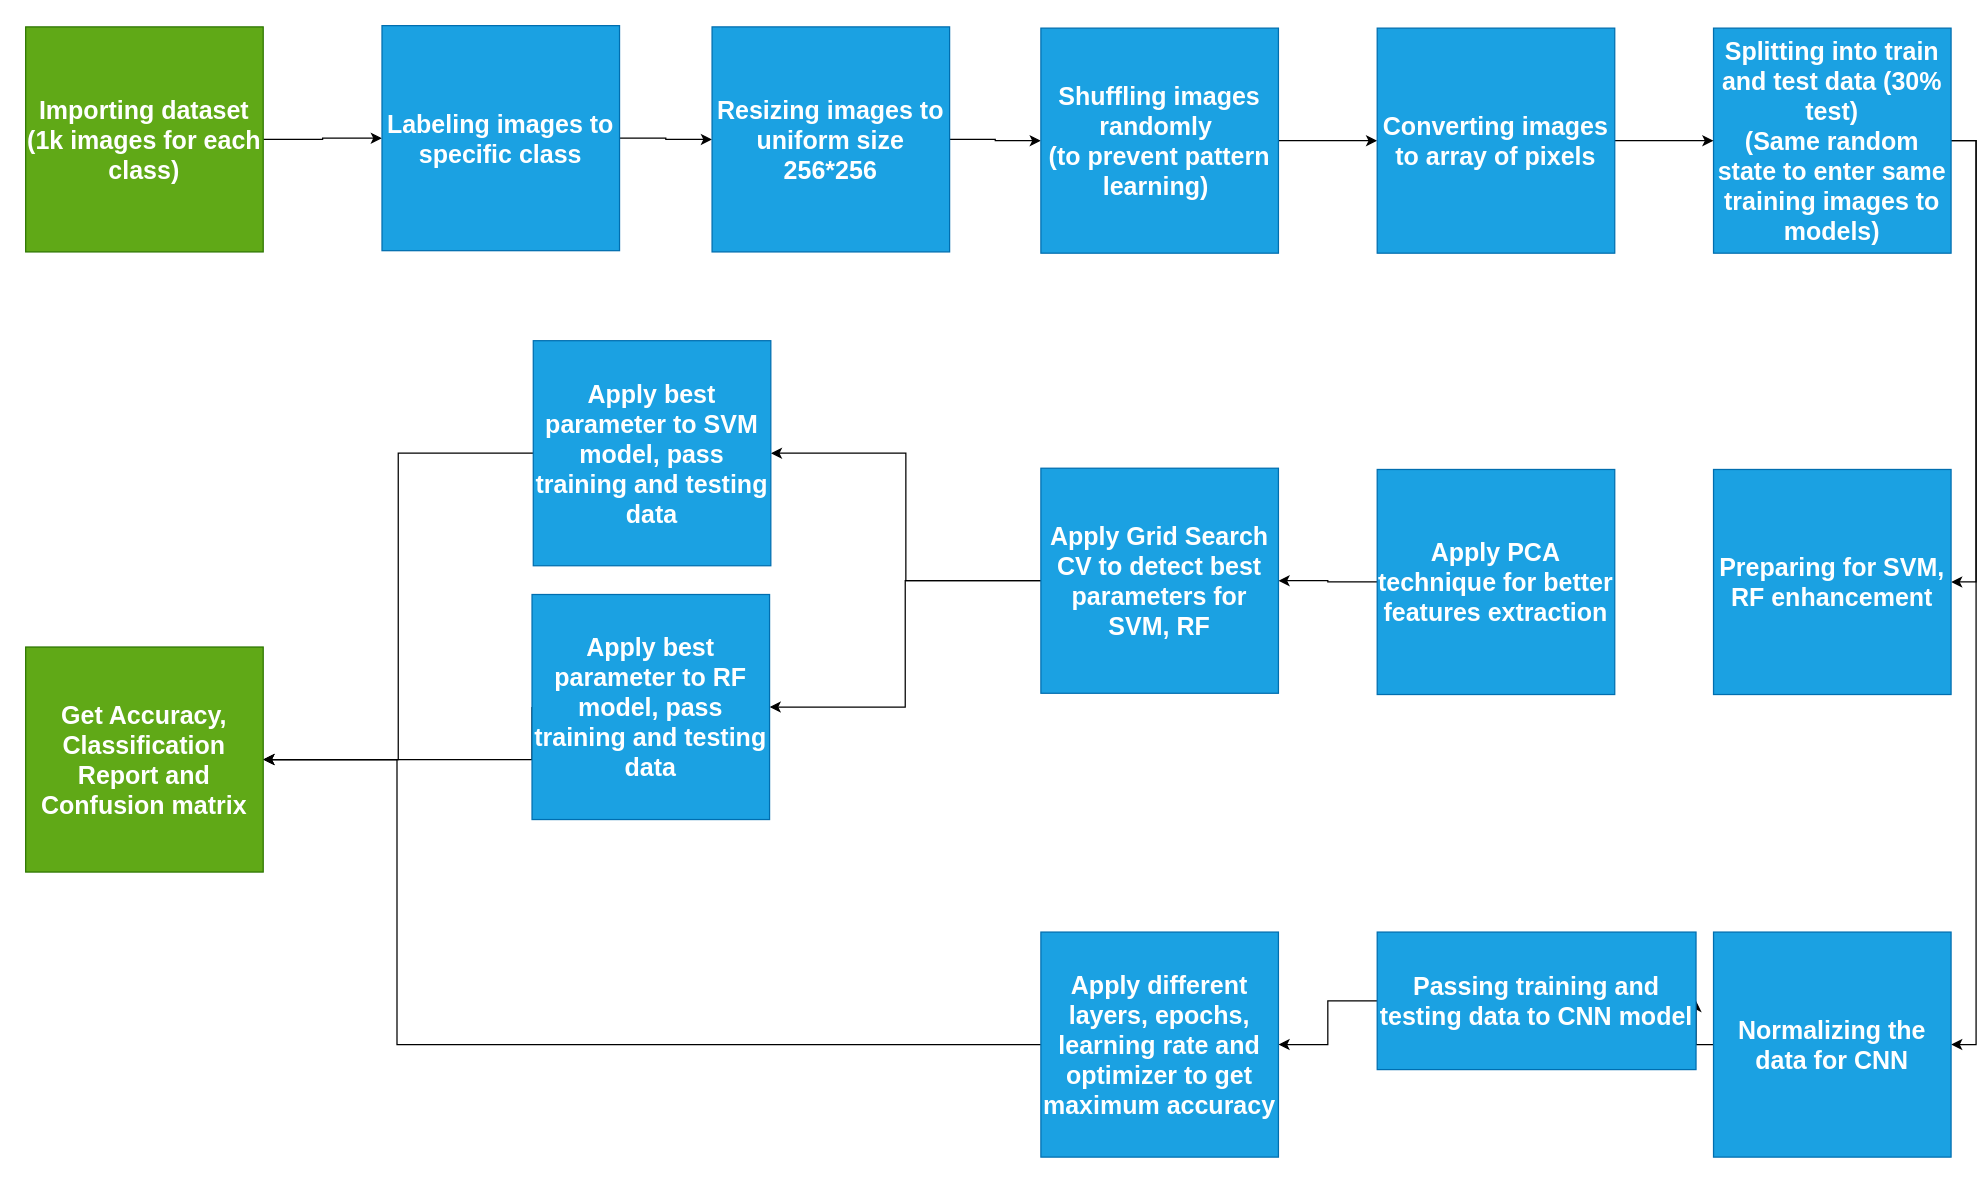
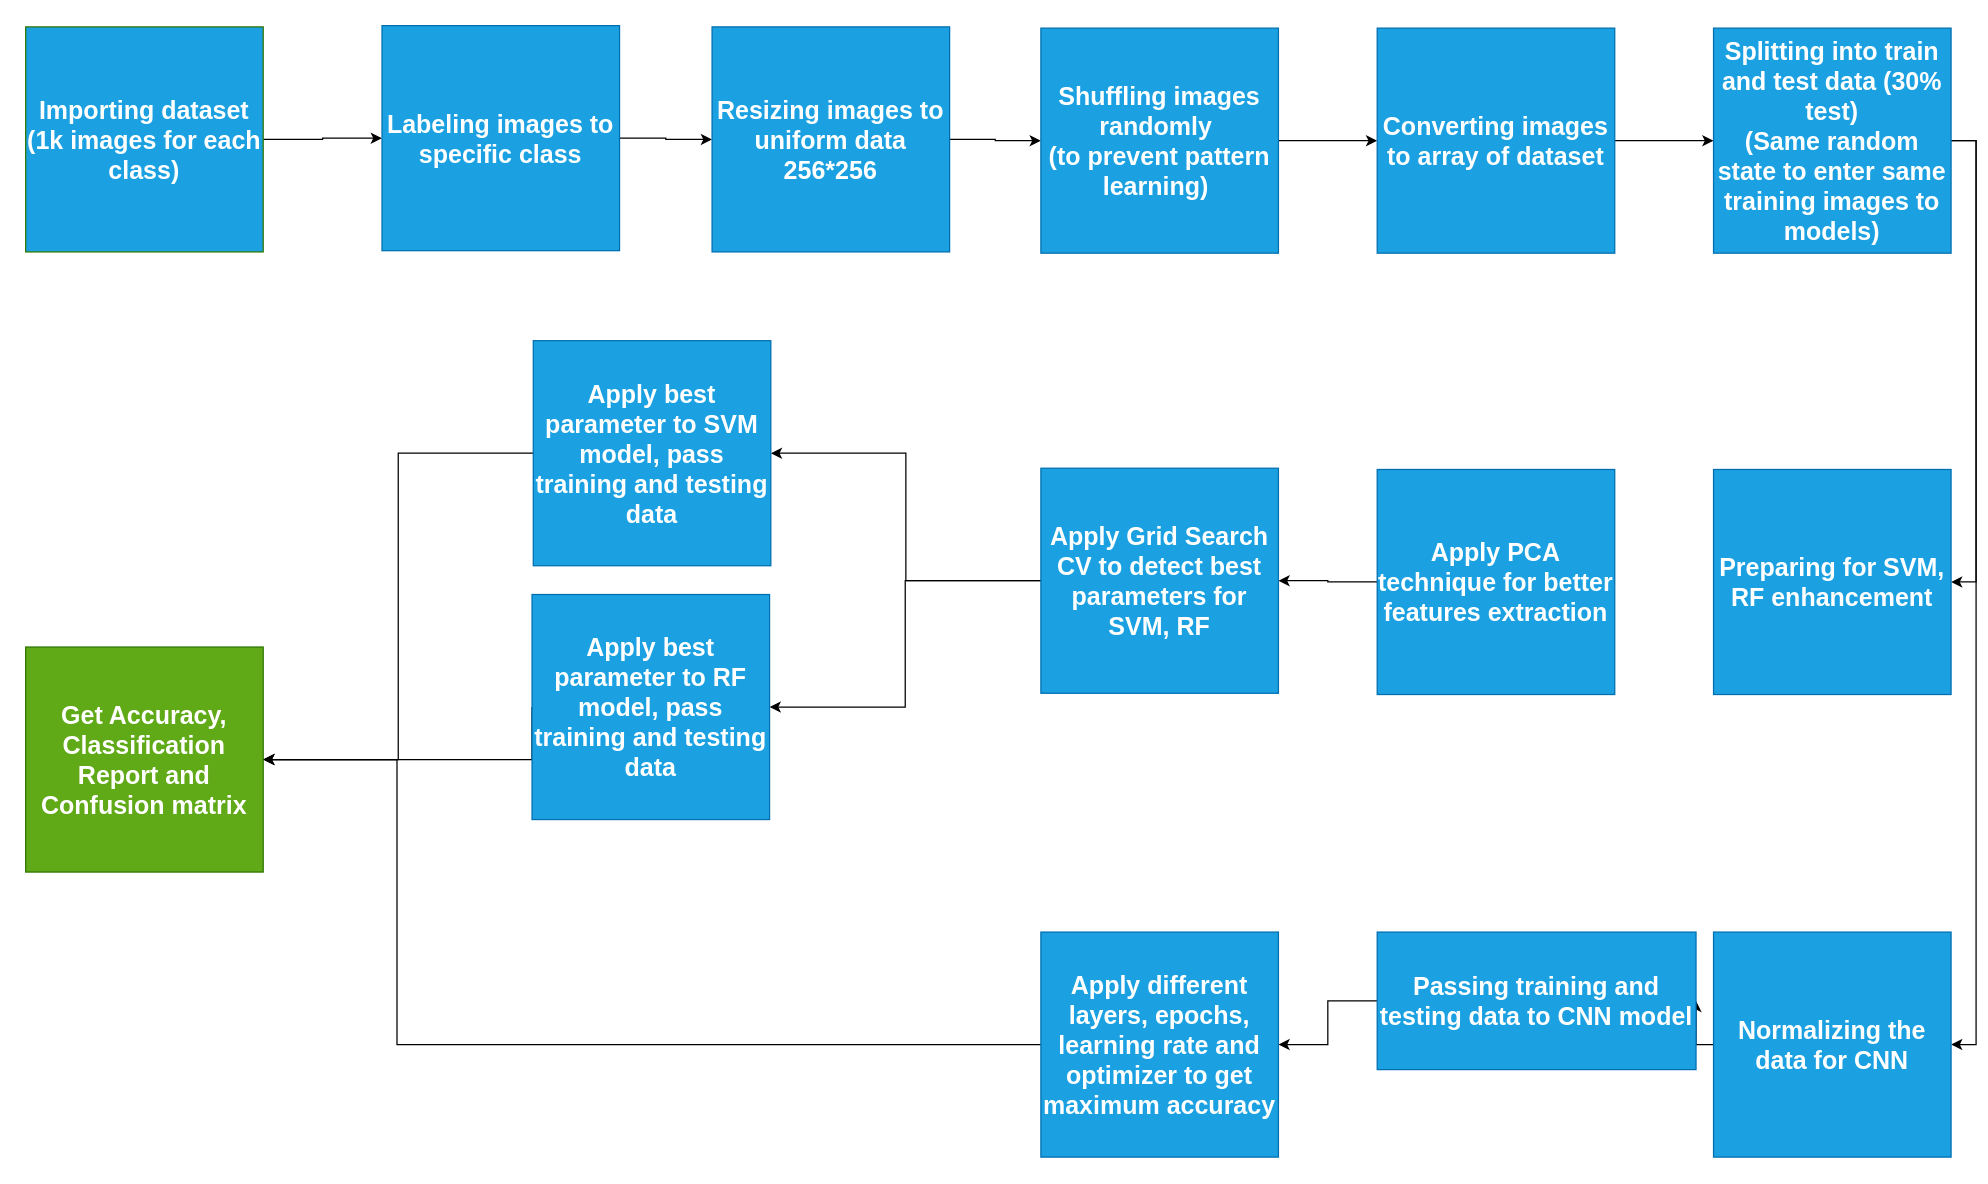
node "Importing dataset (1k images for each class)": fillcolor #60a917 -> #1ba1e2
node "Resizing images to uniform size 256*256": label "Resizing images to uniform size 256*256" -> "Resizing images to uniform data 256*256"
node "Converting images to array of pixels": label "Converting images to array of pixels" -> "Converting images to array of dataset"
